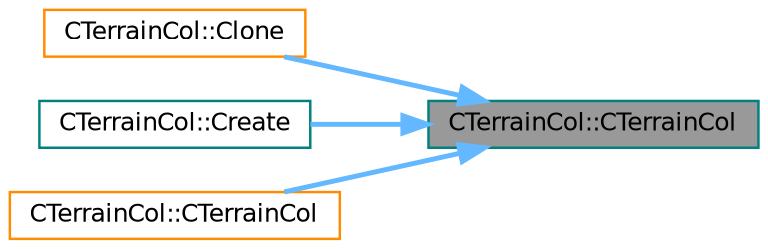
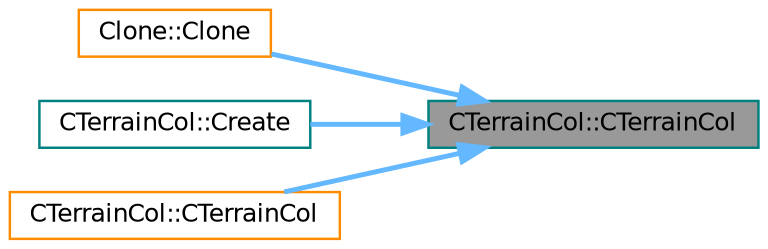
node "CTerrainCol::Clone": label "CTerrainCol::Clone" -> "Clone::Clone"
